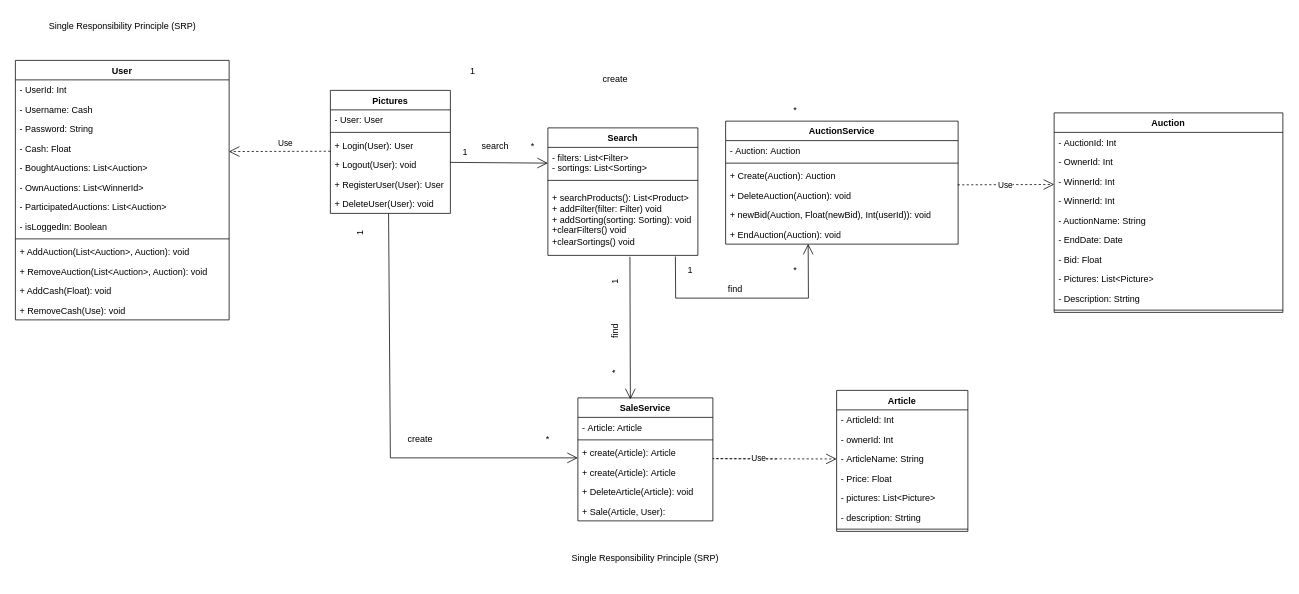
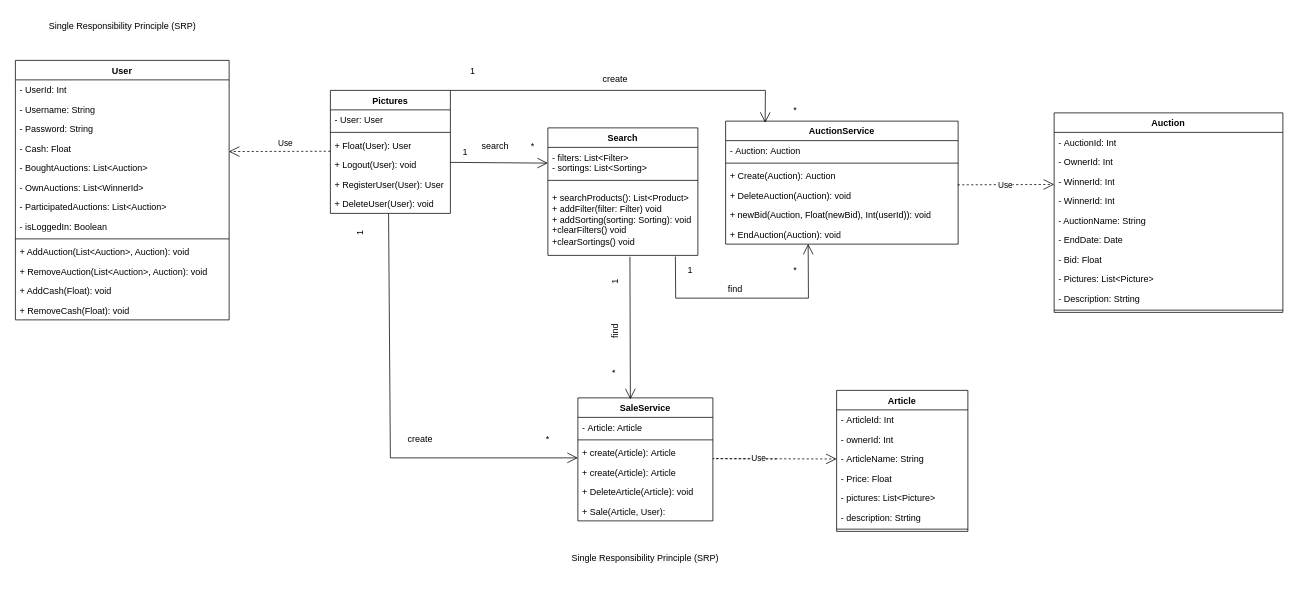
edge "Pictures" -> "AuctionService": added
node "- Username: Cash": label "- Username: Cash" -> "- Username: String"
node "+ Login(User): User": label "+ Login(User): User" -> "+ Float(User): User"
node "+ RemoveCash(Use): void": label "+ RemoveCash(Use): void" -> "+ RemoveCash(Float): void"
